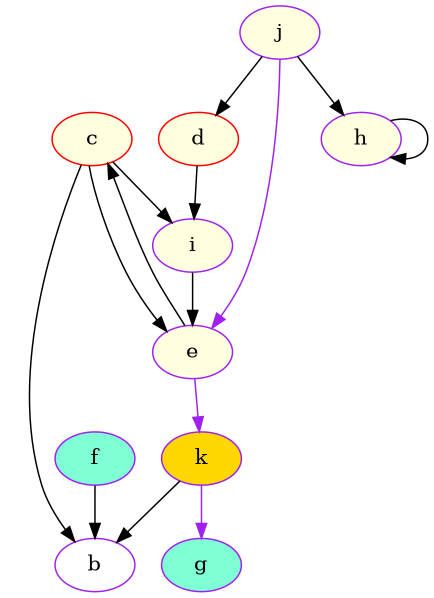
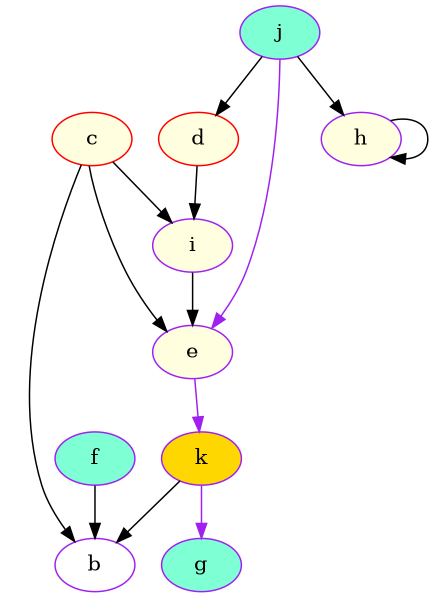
node "j": fillcolor lightyellow -> aquamarine
edge "e" -> "c": removed
